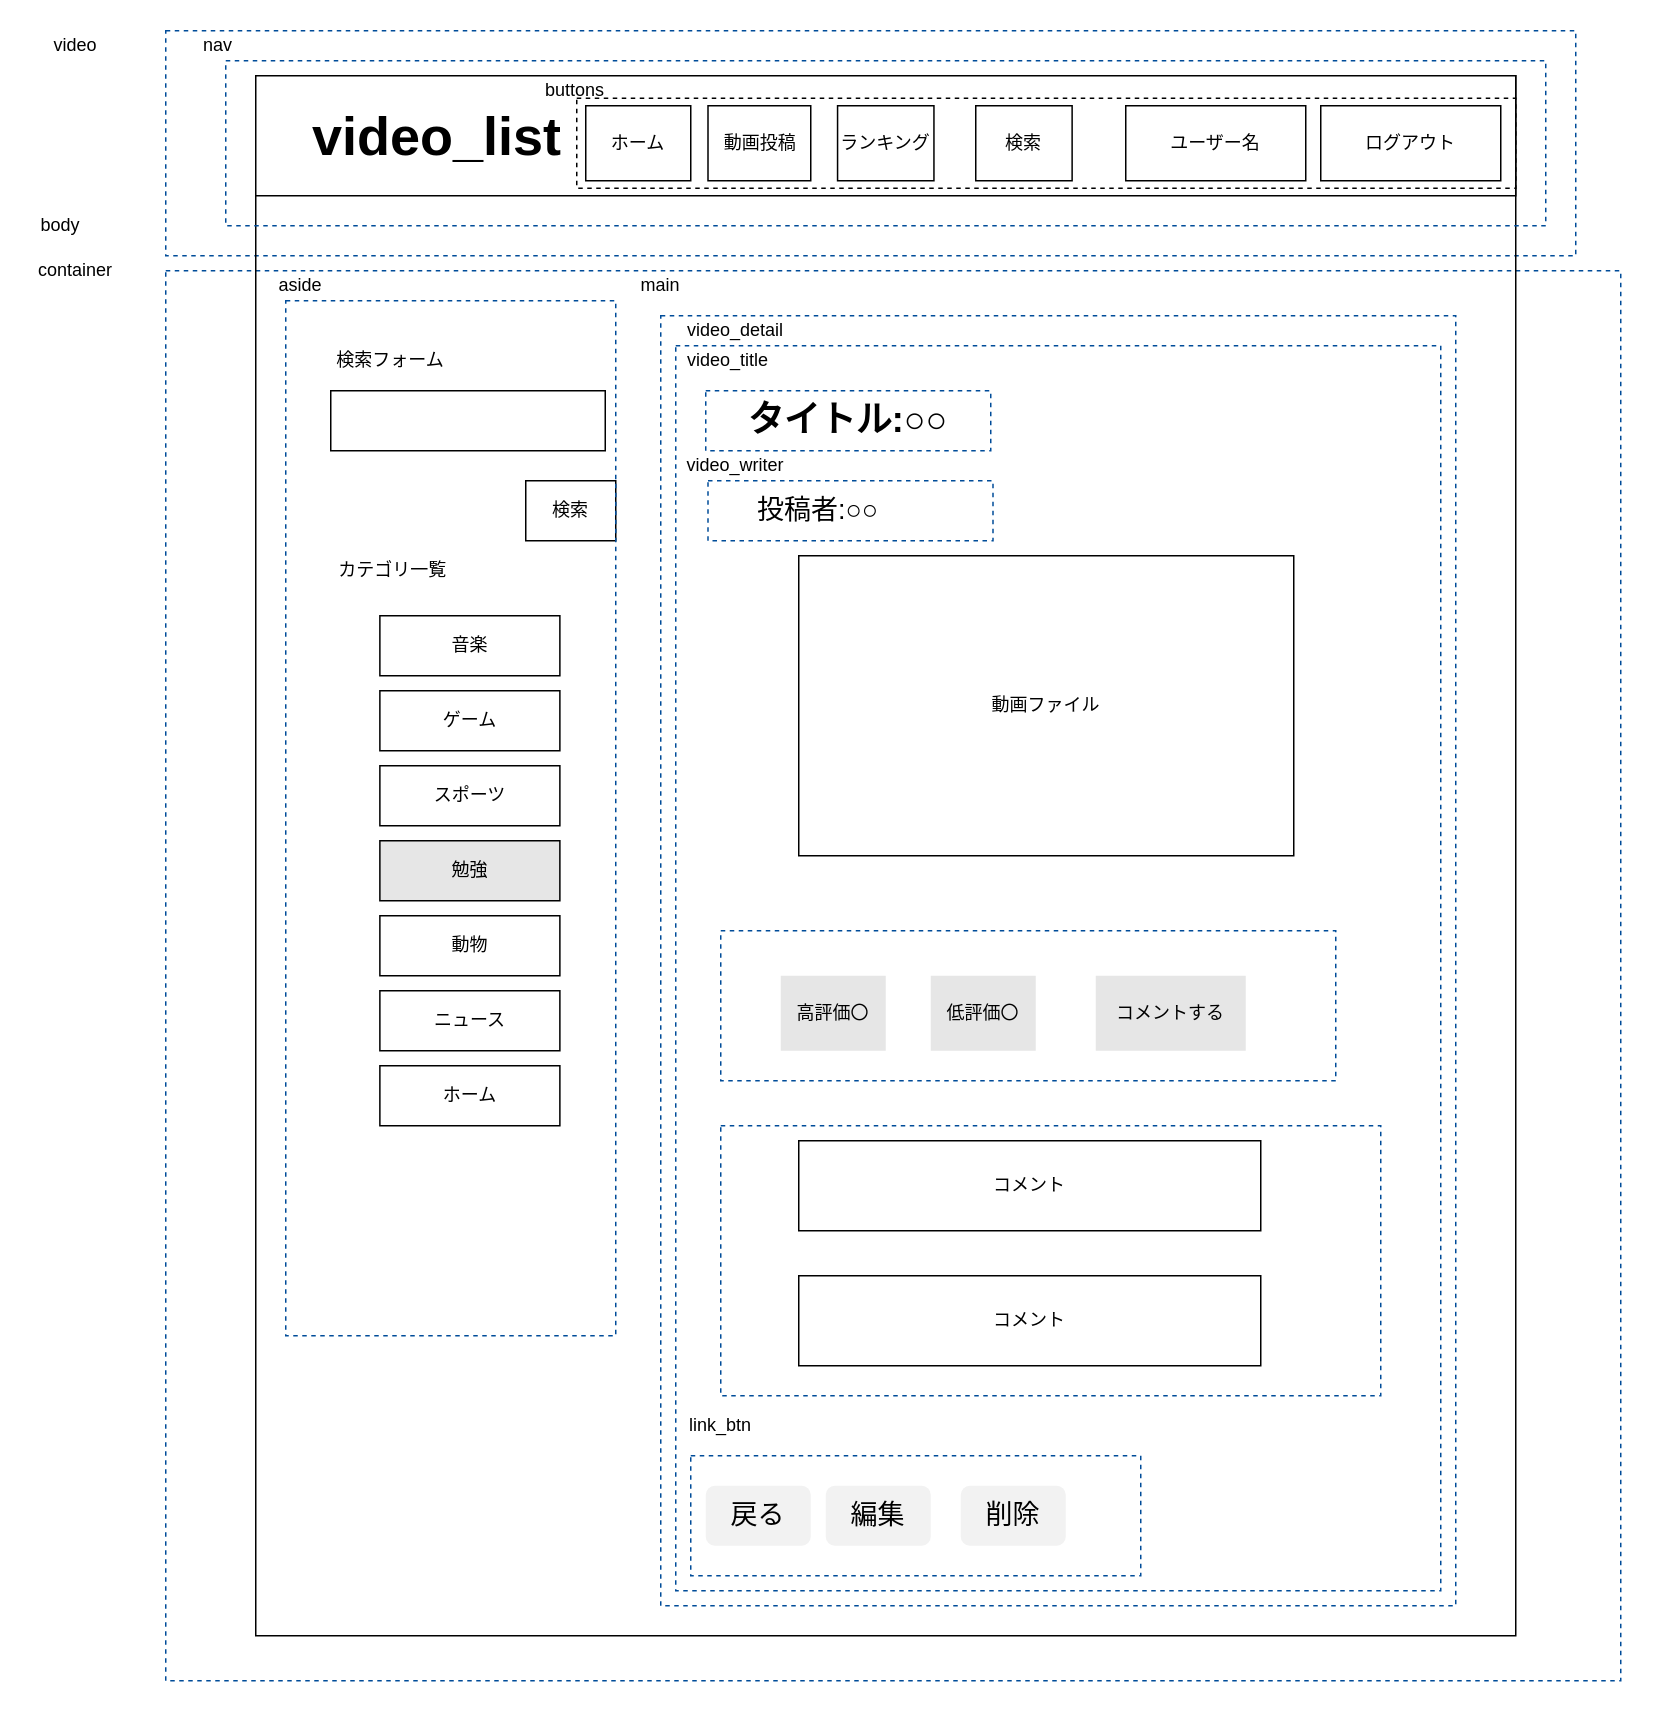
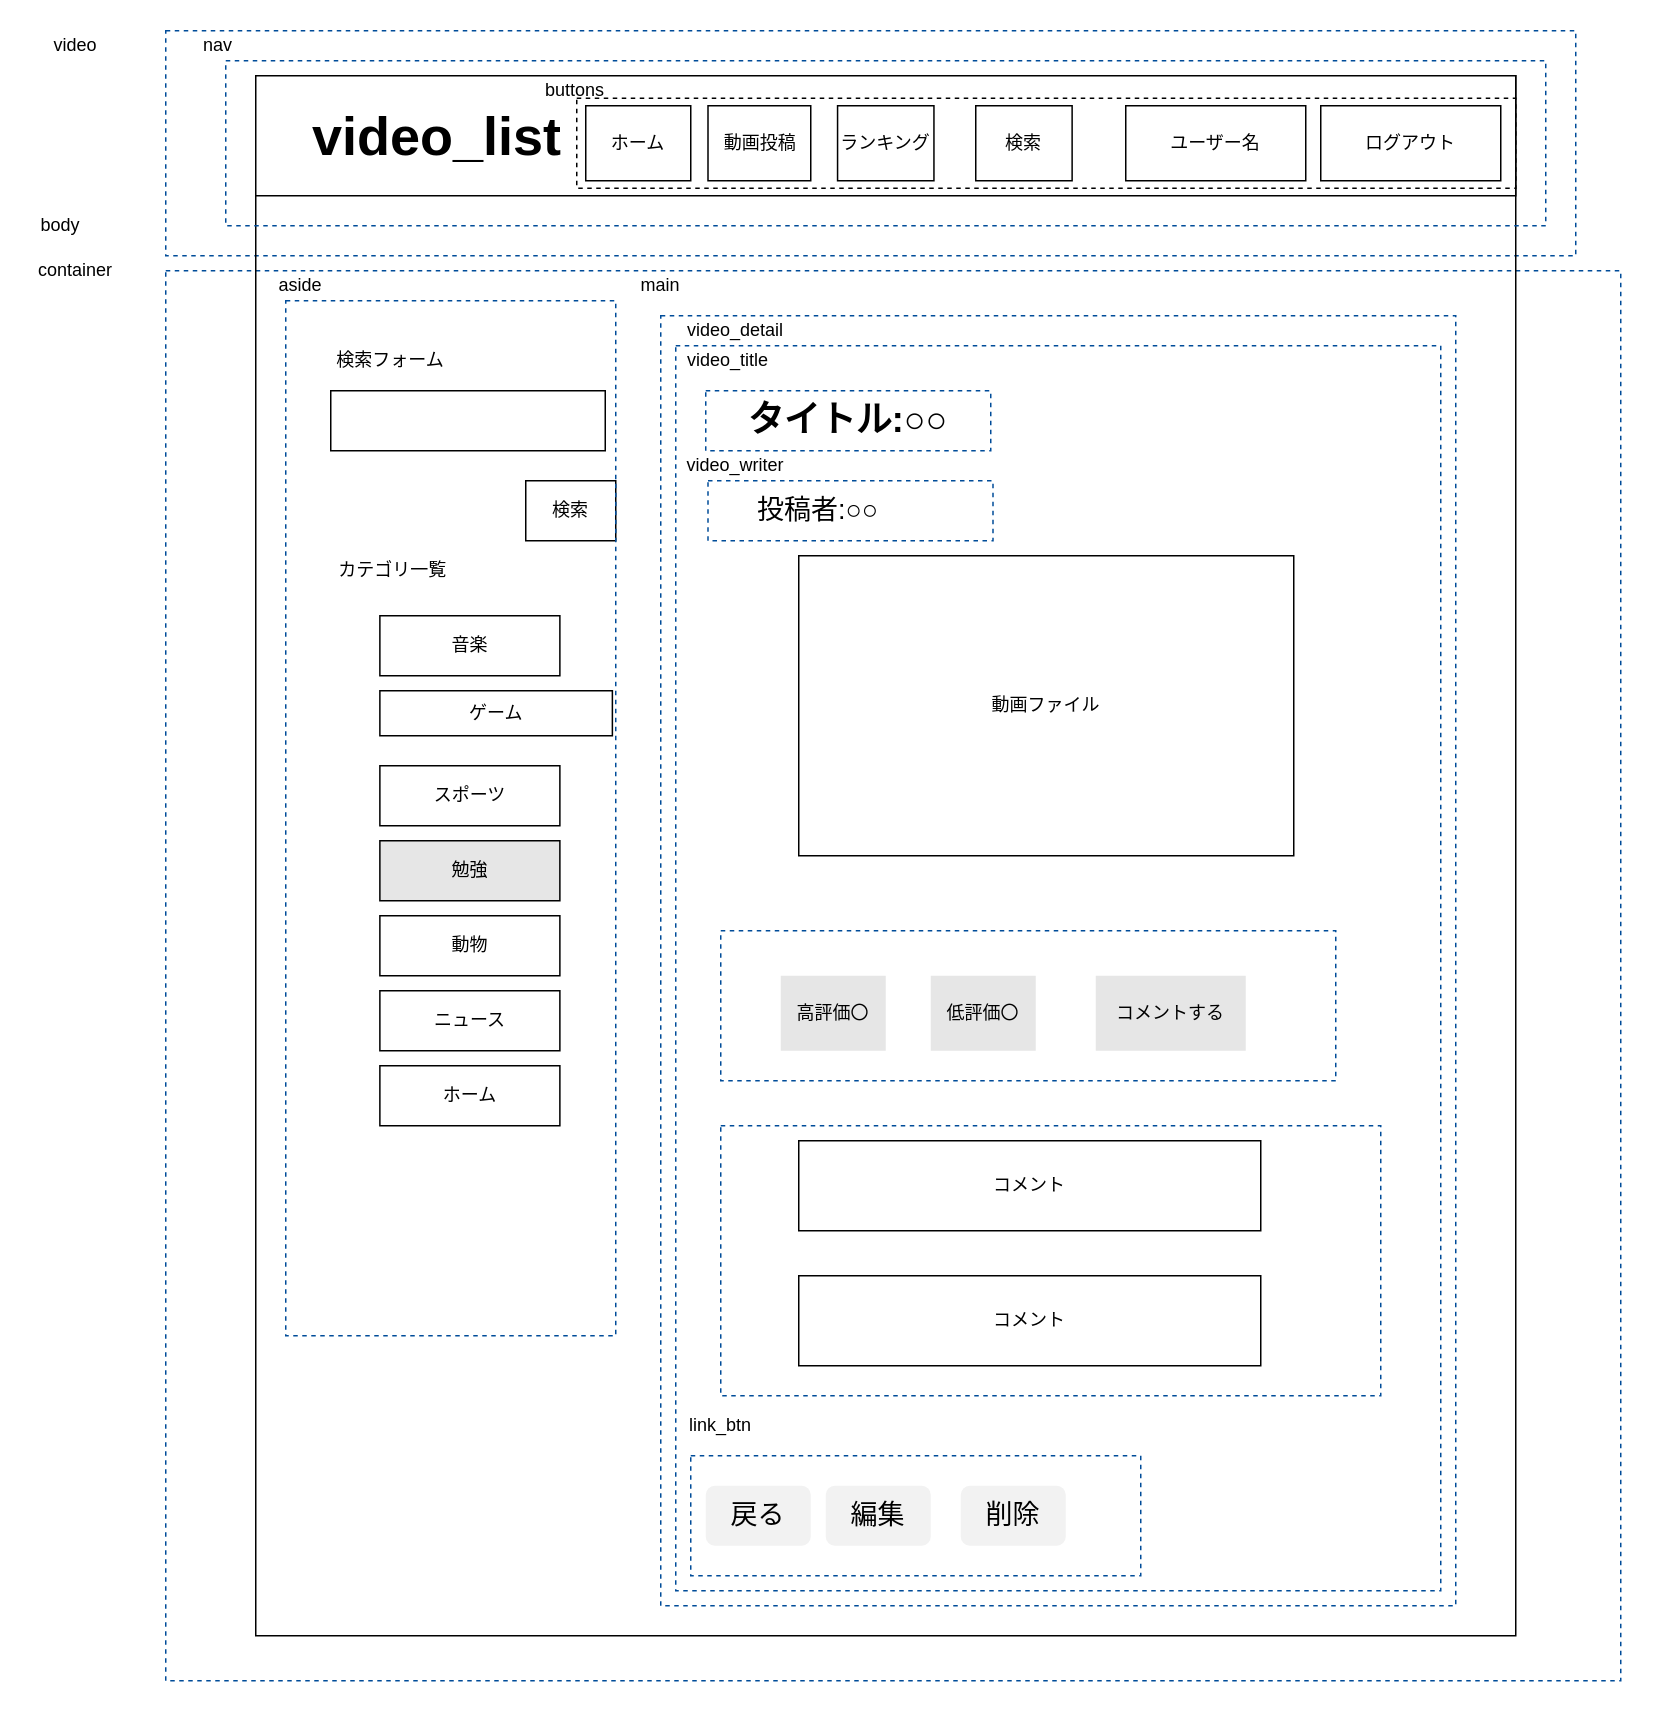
node "ゲーム": size 180x60 -> 233x45
